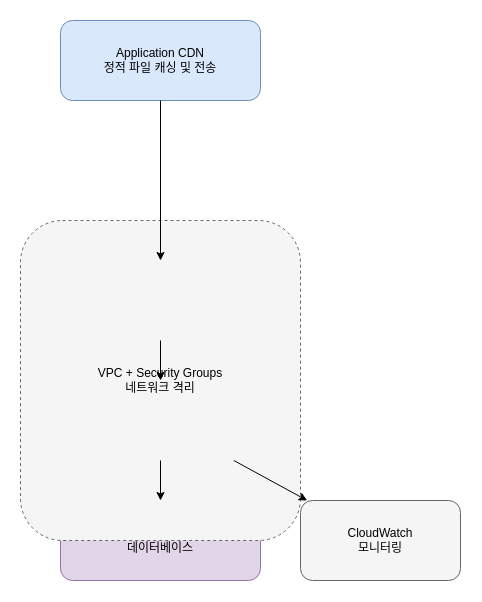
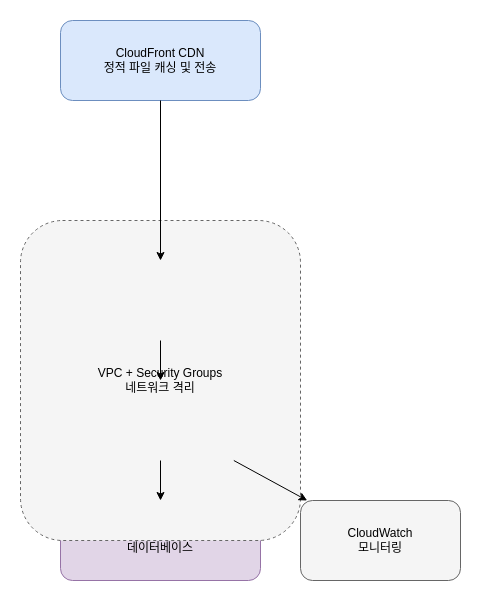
node "Application CDN 정적 파일 캐싱 및 전송": label "Application CDN 정적 파일 캐싱 및 전송" -> "CloudFront CDN 정적 파일 캐싱 및 전송"
